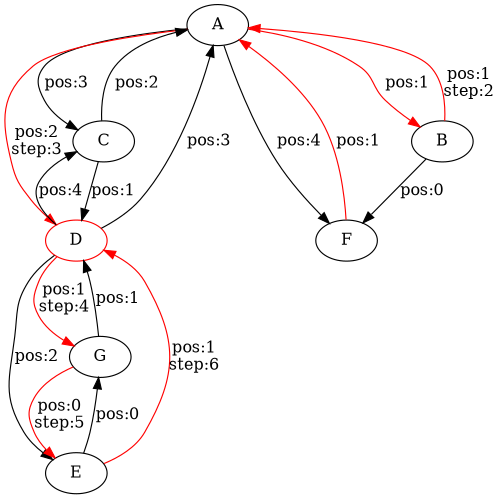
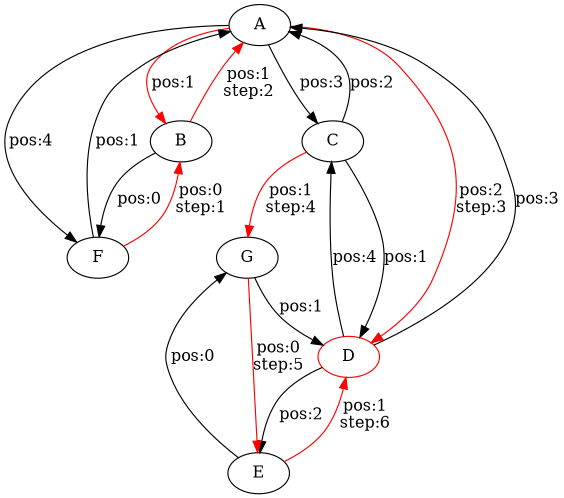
edge "F" -> "A": color red -> black
edge "F" -> "B": added, label "pos:0 step:1"
edge "D" -> "G": now "C" -> "G"
